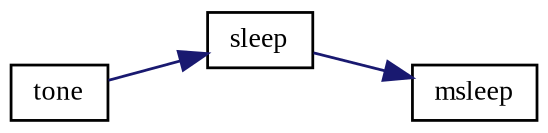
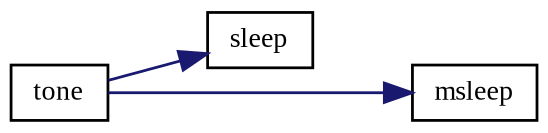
edge "sleep" -> "msleep": now "tone" -> "msleep"
